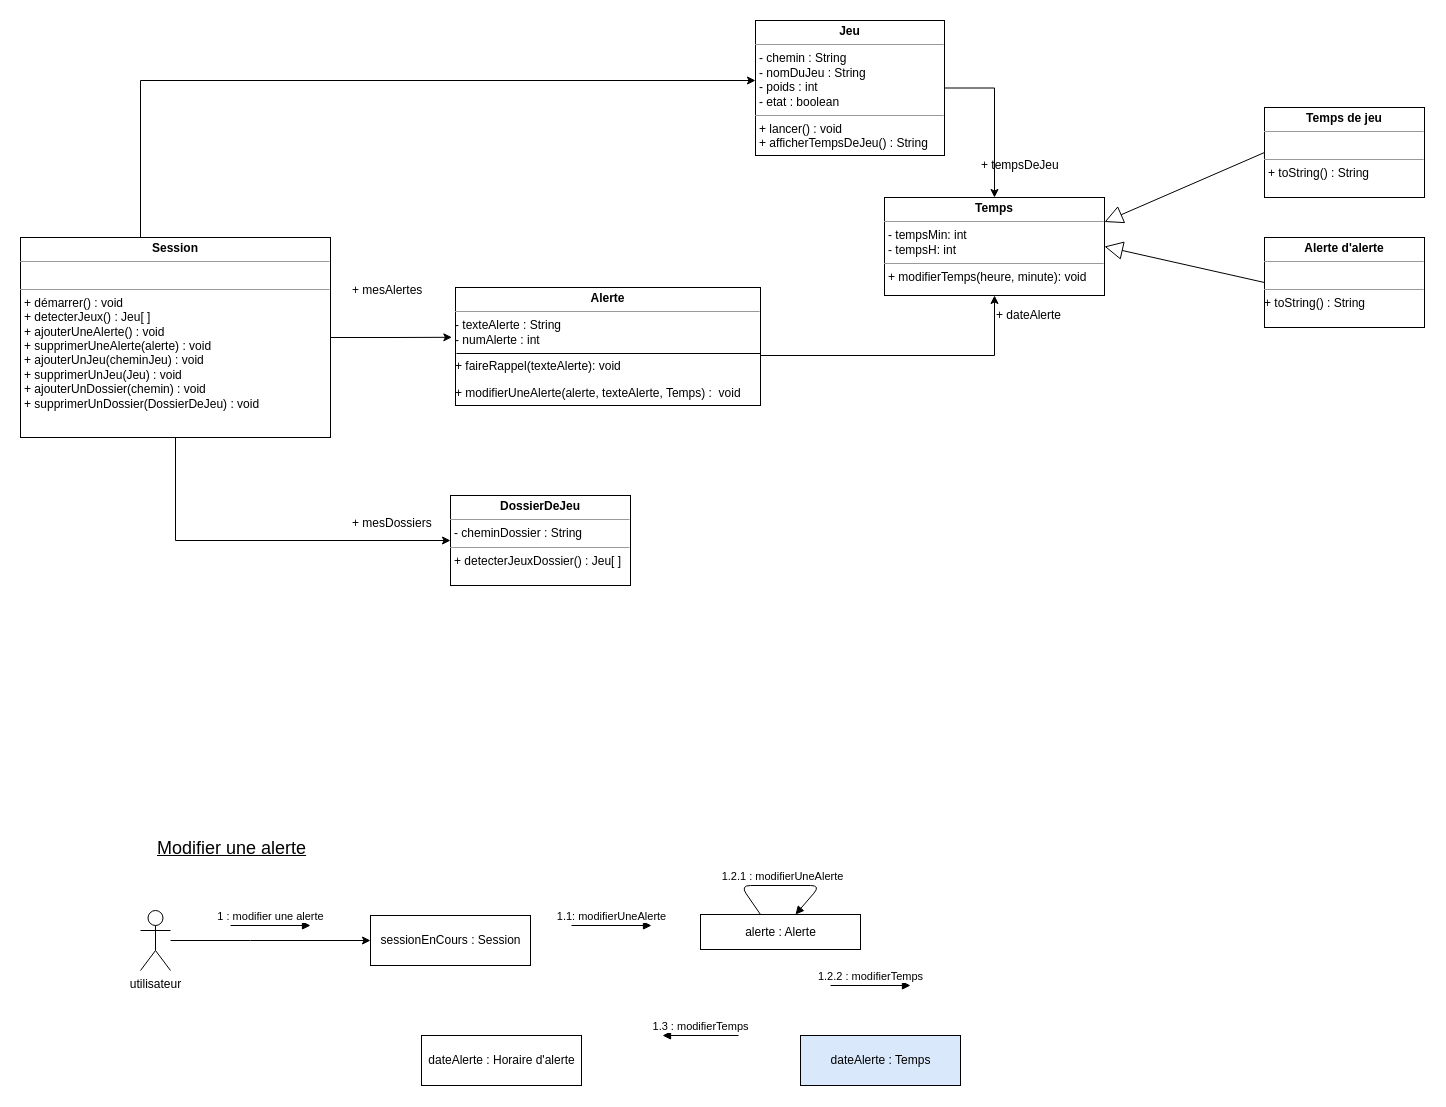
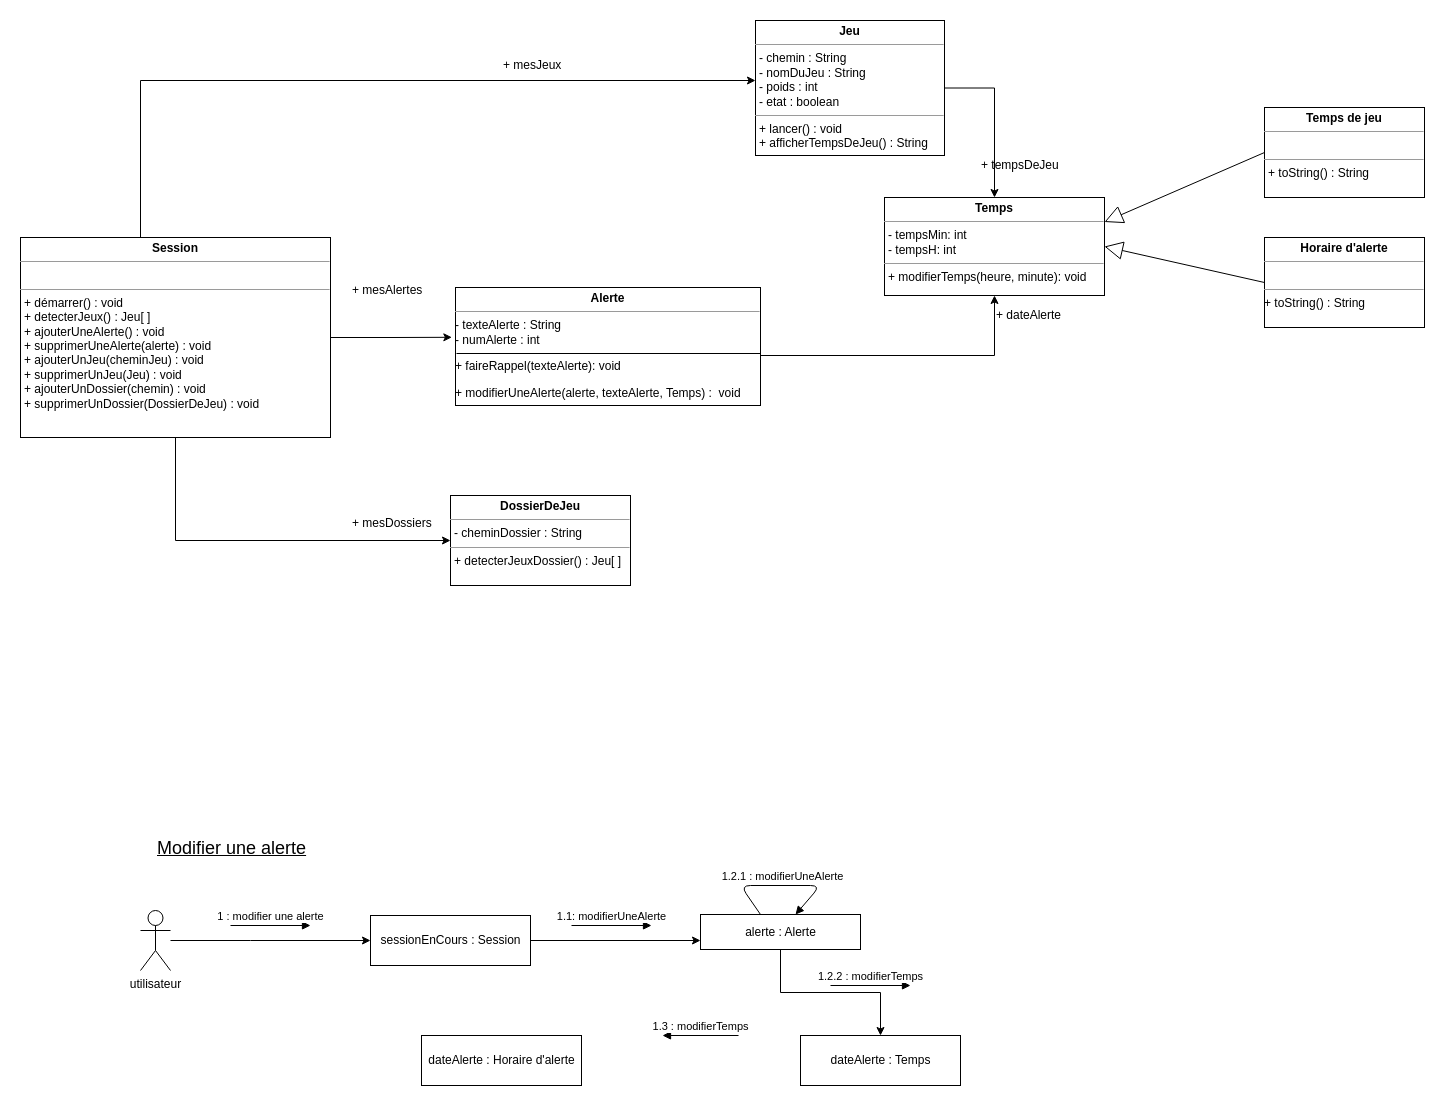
node "+ mesJeux": added
node "Alerte d'alerte + toString() : String": label "Alerte d'alerte + toString() : String" -> "Horaire d'alerte + toString() : String"
edge "sessionEnCours : Session" -> "alerte : Alerte": added
edge "alerte : Alerte" -> "dateAlerte : Temps": added
node "dateAlerte : Temps": fillcolor #dae8fc -> #ffffff
